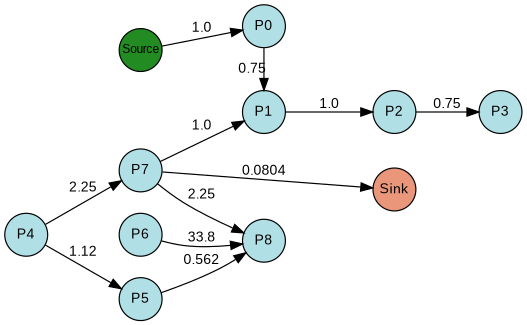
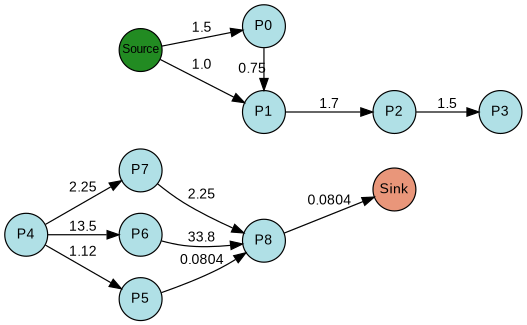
edge "Source" -> "P0": label "1.0" -> "1.5"
edge "P1" -> "P2": label "1.0" -> "1.7"
edge "P2" -> "P3": label "0.75" -> "1.5"
edge "P7" -> "P1": now "Source" -> "P1"
edge "P7" -> "Sink": now "P8" -> "Sink"
edge "P4" -> "P6": added, label "13.5"
edge "P5" -> "P8": label "0.562" -> "0.0804"
